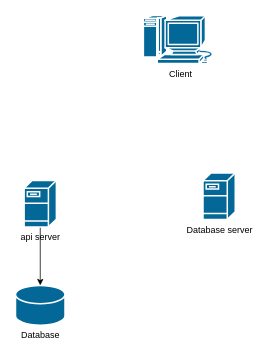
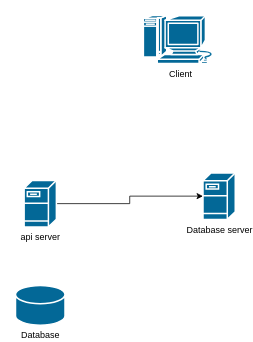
edge "api server" -> "Database": now "api server" -> "Database server"
